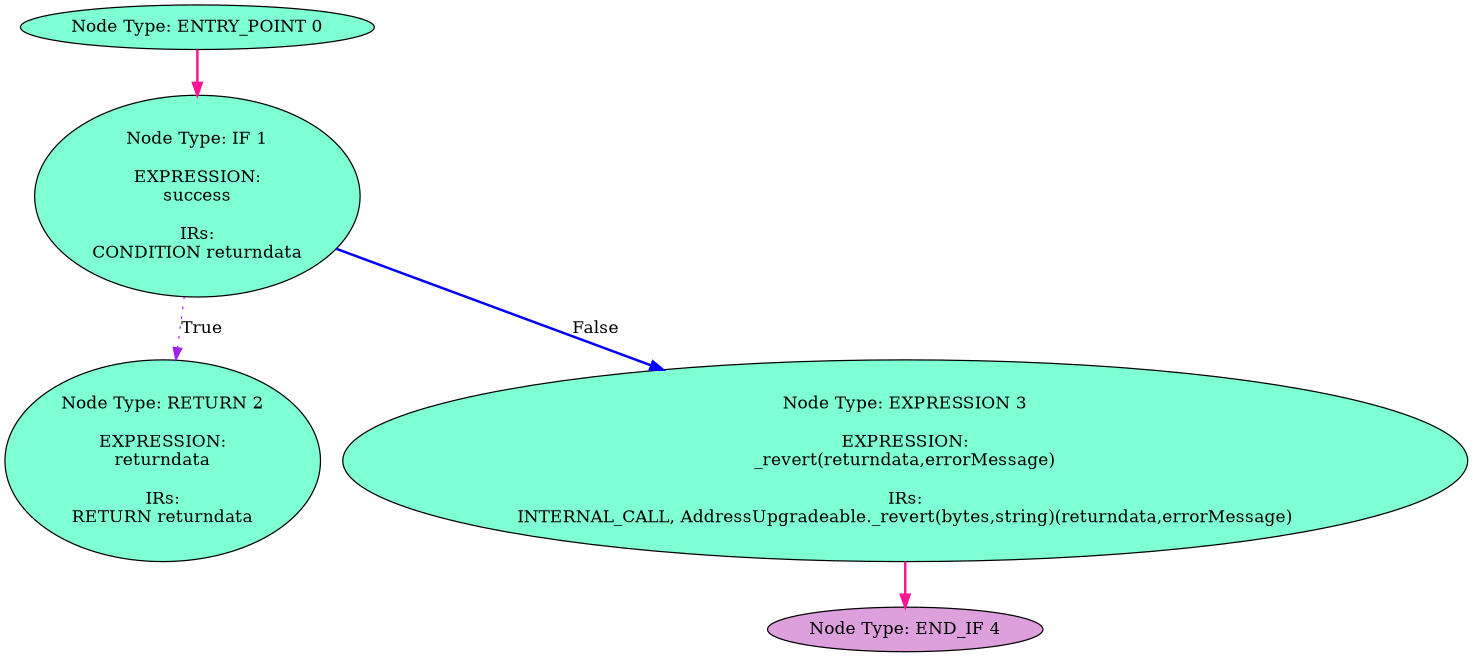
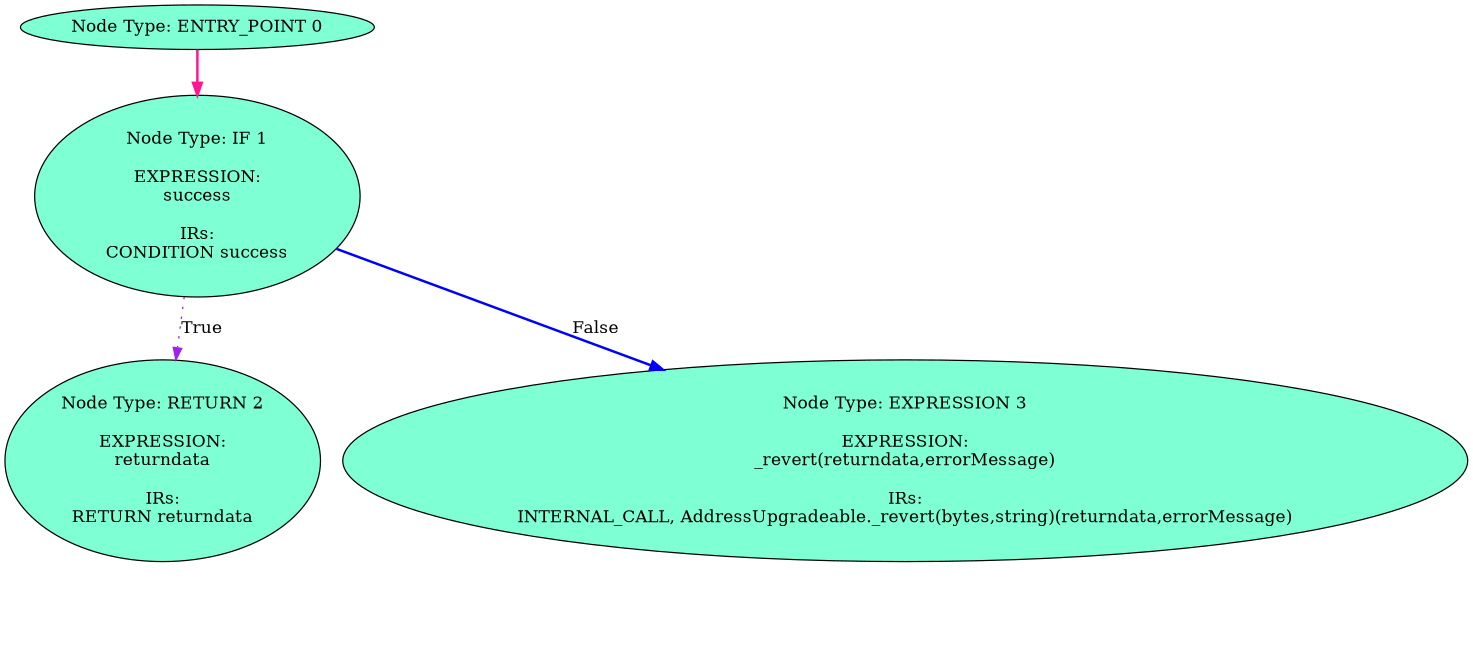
node "Node Type: IF 1 EXPRESSION: success IRs: CONDITION returndata": label "Node Type: IF 1 EXPRESSION: success IRs: CONDITION returndata" -> "Node Type: IF 1 EXPRESSION: success IRs: CONDITION success"
node "Node Type: END_IF 4": removed
